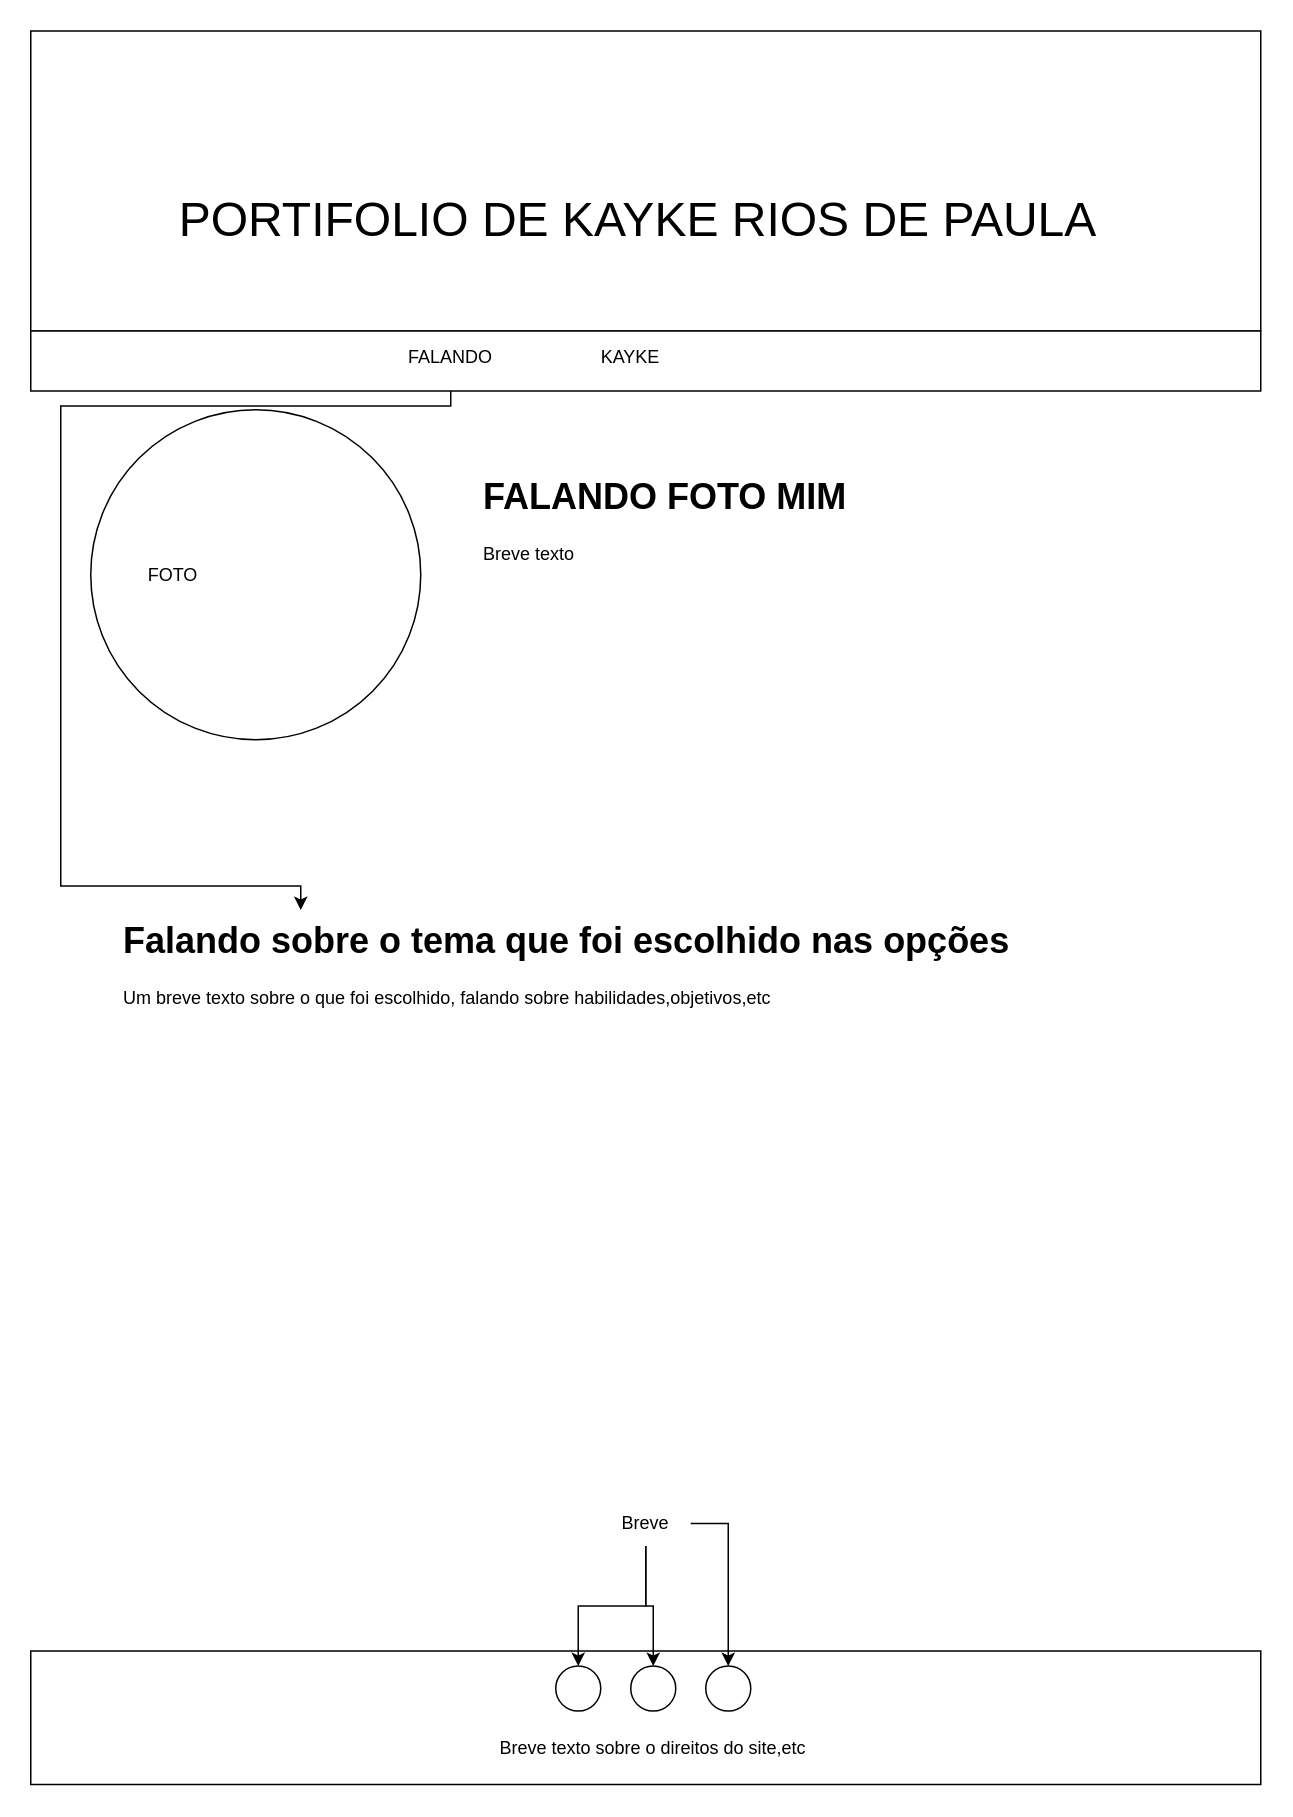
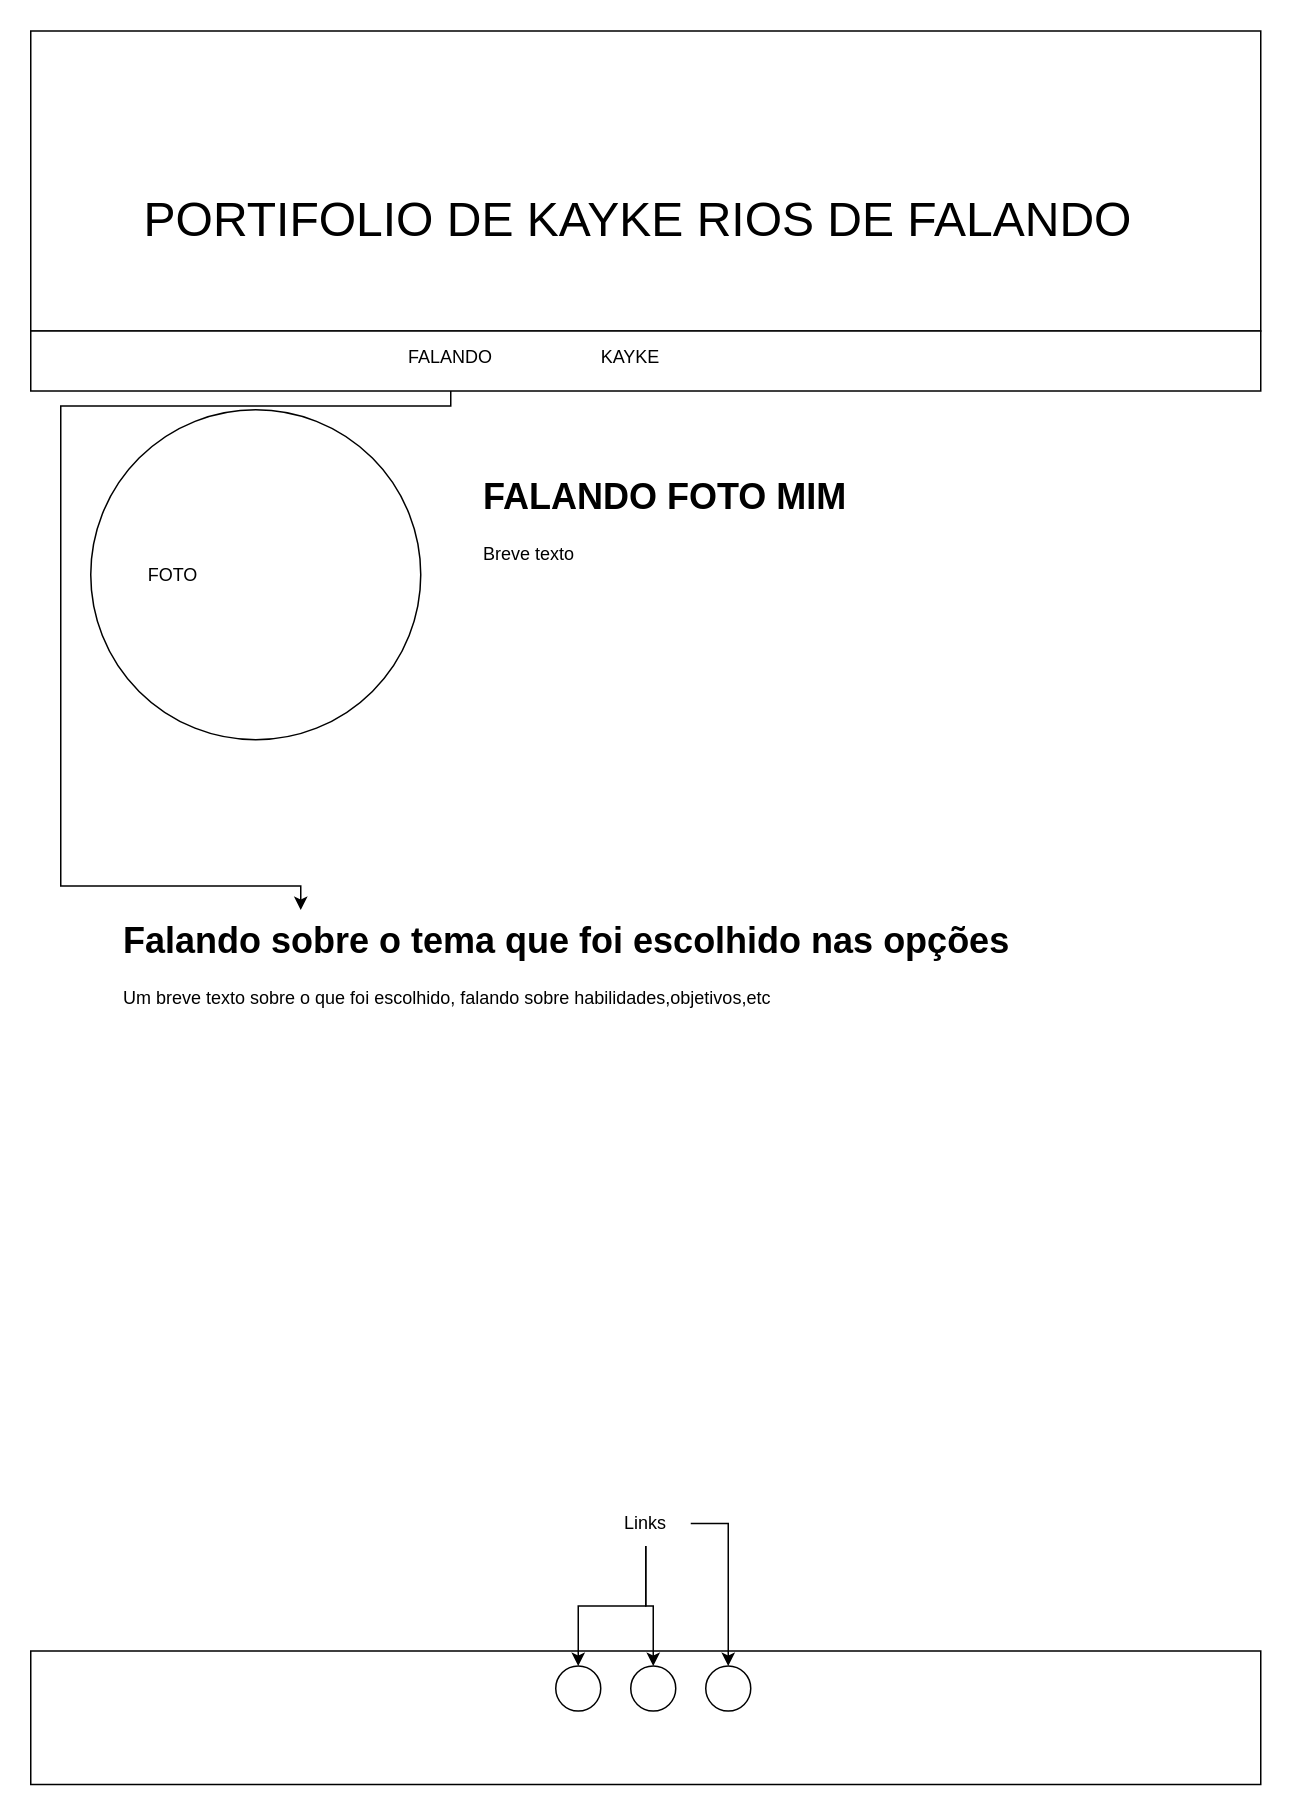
node "PORTIFOLIO DE KAYKE RIOS DE PAULA": label "PORTIFOLIO DE KAYKE RIOS DE PAULA" -> "PORTIFOLIO DE KAYKE RIOS DE FALANDO"
node "Breve": label "Breve" -> "Links"
node "Breve texto sobre o direitos do site,etc": removed
